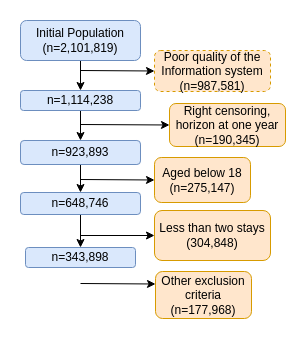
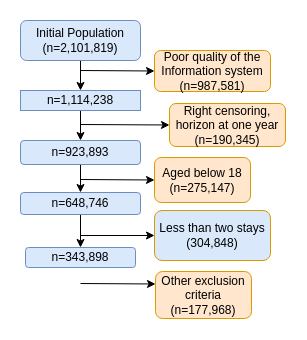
node "Poor quality of the Information system (n=987,581)": style dashed -> solid
node "n=1,114,238": shape rounded rectangle -> rectangle
node "Less than two stays (304,848)": fillcolor #ffe6cc -> #dae8fc
